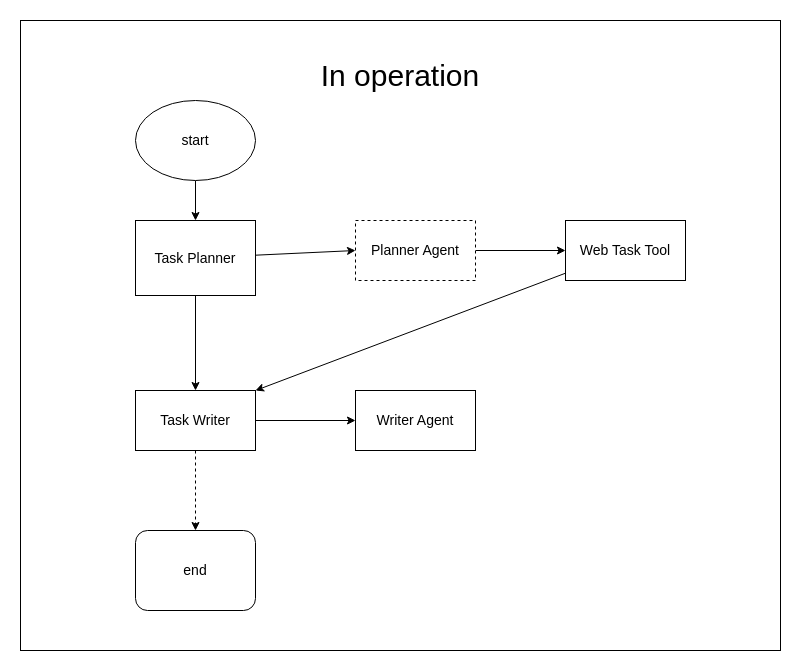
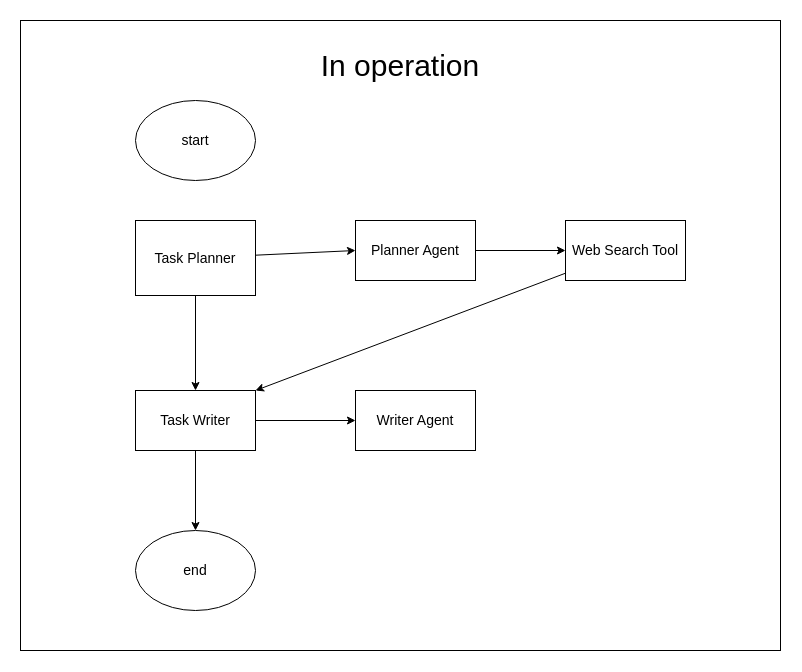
node "In operation": moved (401, 76) -> (401, 66)
edge "start" -> "Task Planner": removed
node "Planner Agent": style dashed -> solid
node "Web Task Tool": label "Web Task Tool" -> "Web Search Tool"
edge "Task Writer" -> "end": style dashed -> solid
node "end": shape rounded rectangle -> ellipse
